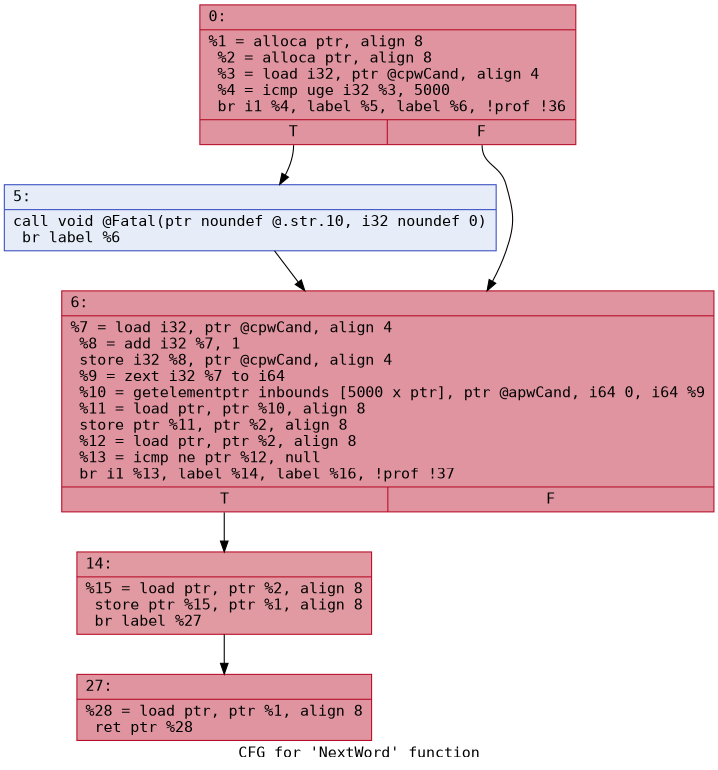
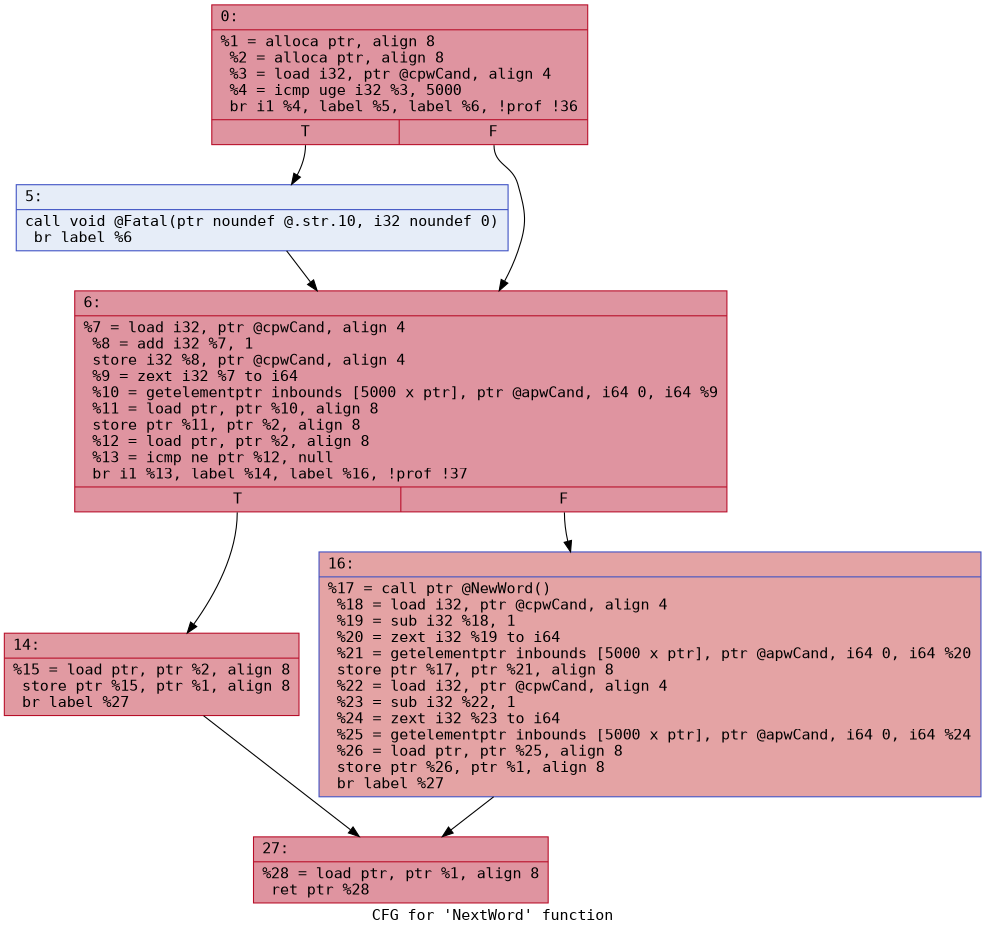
node "16:": added
